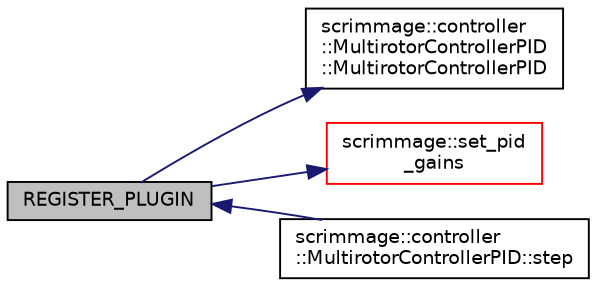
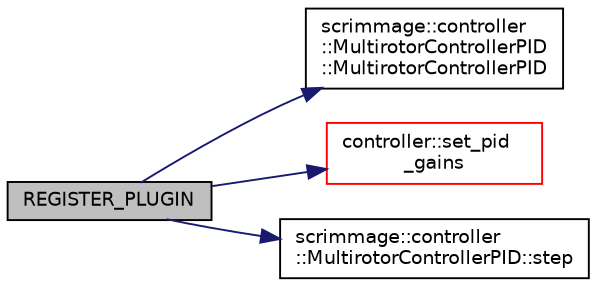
node "scrimmage::set_pid _gains": label "scrimmage::set_pid _gains" -> "controller::set_pid _gains"
edge "scrimmage::controller ::MultirotorControllerPID::step" -> "REGISTER_PLUGIN": reversed
